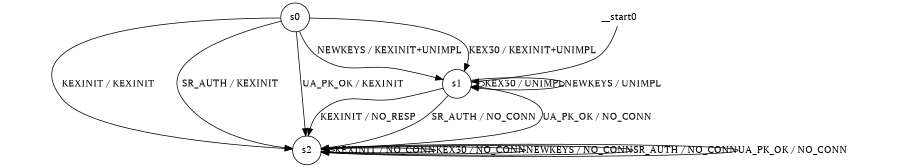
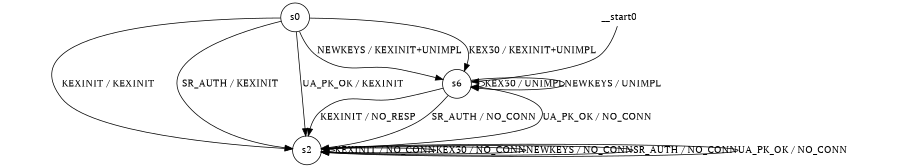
node "s1": label "s1" -> "s6"
